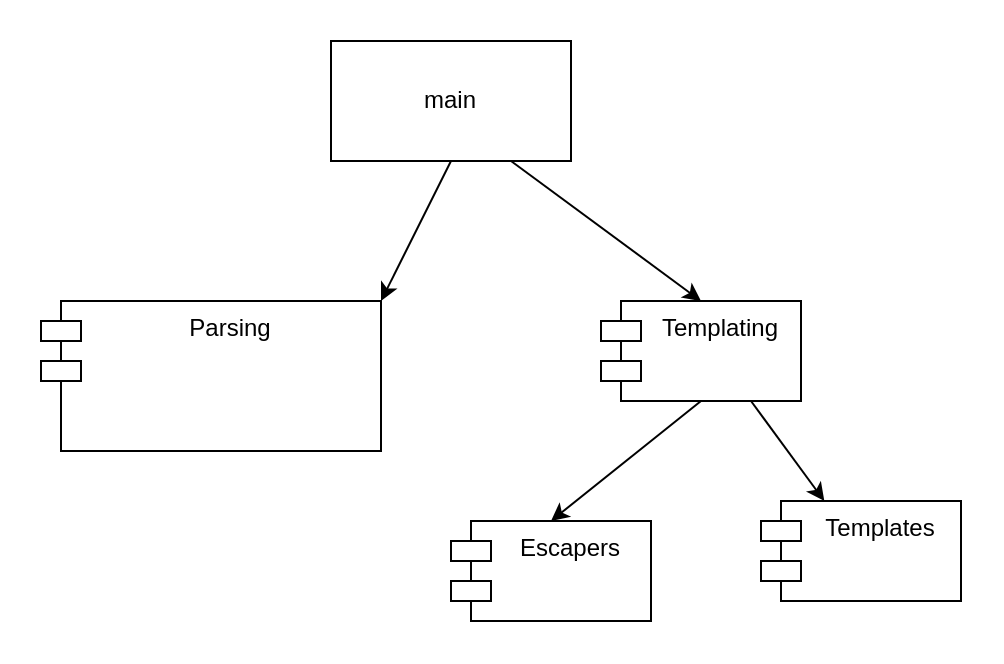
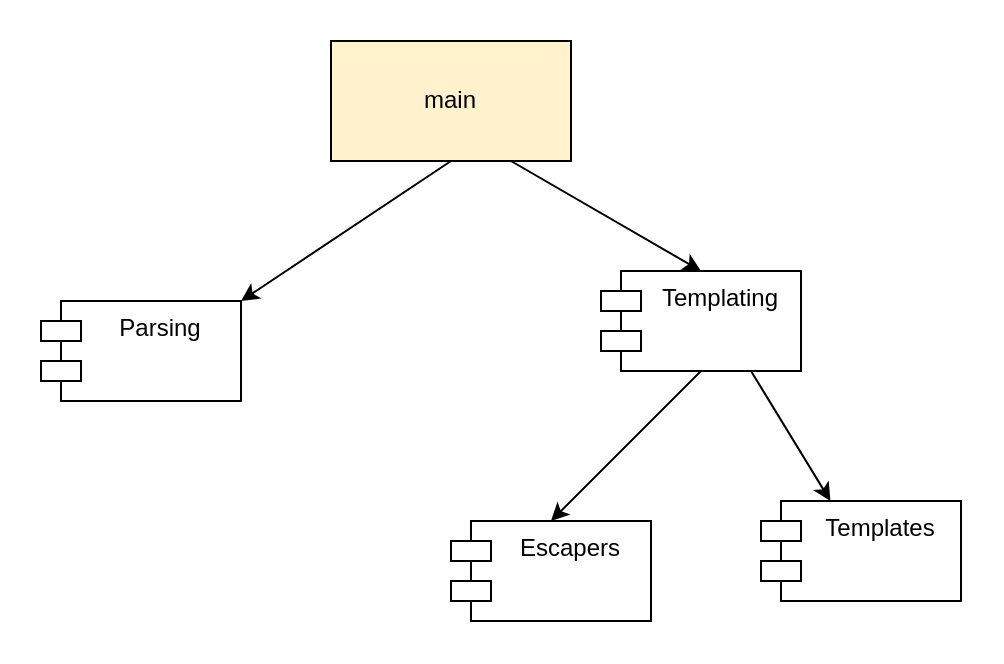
node "main": fillcolor #ffffff -> #fff2cc
node "Templating": moved (701, 351) -> (701, 321)
node "Parsing": size 340x150 -> 200x100
